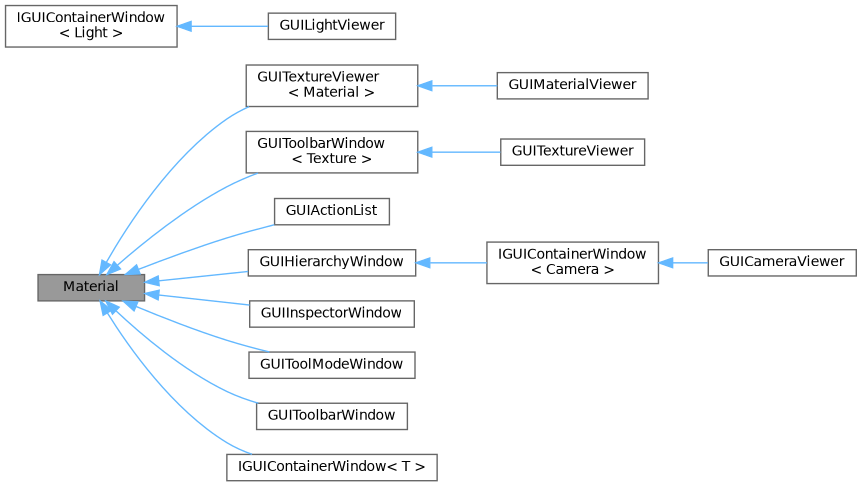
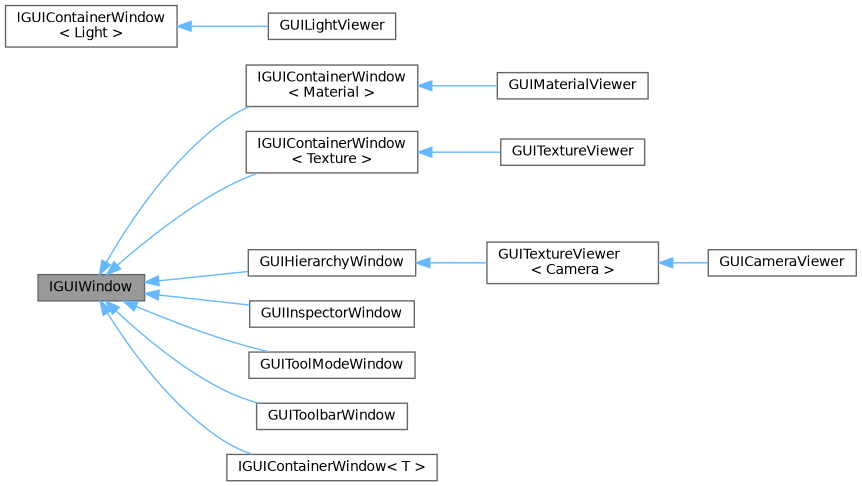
node "GUITextureViewer < Material >": label "GUITextureViewer < Material >" -> "IGUIContainerWindow < Material >"
node "GUIToolbarWindow < Texture >": label "GUIToolbarWindow < Texture >" -> "IGUIContainerWindow < Texture >"
node "GUIActionList": removed
node "IGUIContainerWindow < Camera >": label "IGUIContainerWindow < Camera >" -> "GUITextureViewer < Camera >"
node "Material": label "Material" -> "IGUIWindow"
